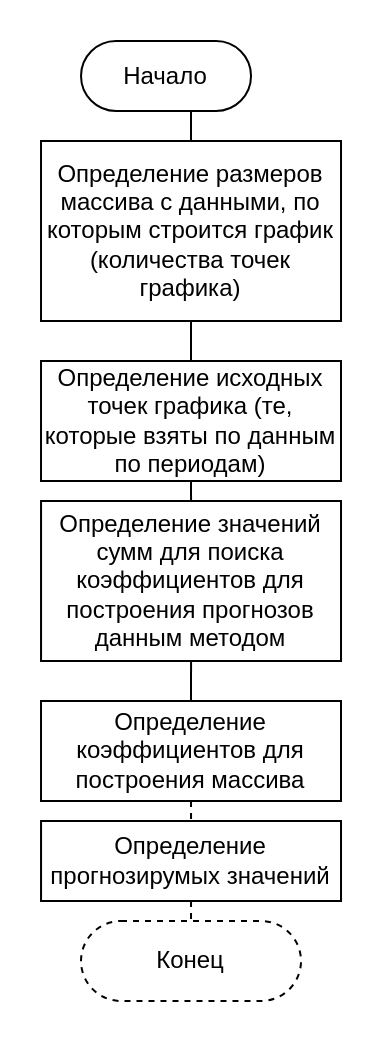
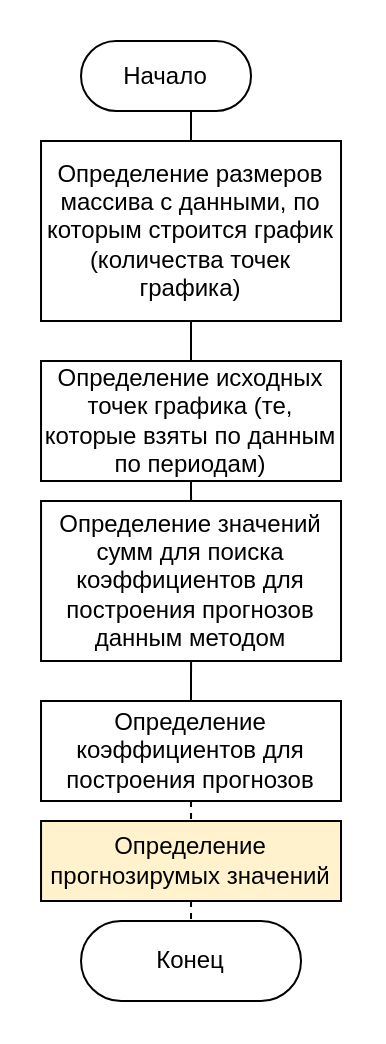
node "Определение коэффициентов для построения массива": label "Определение коэффициентов для построения массива" -> "Определение коэффициентов для построения прогнозов"
node "Определение прогнозирумых значений": fillcolor #ffffff -> #fff2cc
node "Конец": style dashed -> solid
